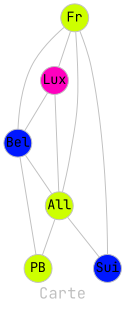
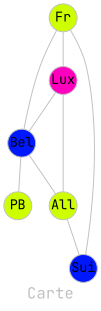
edge "Fr" -- "All": removed
edge "All" -- "PB": removed
